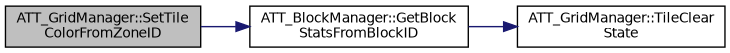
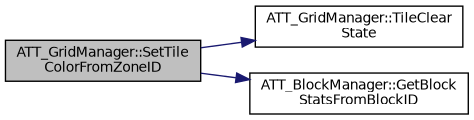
edge "ATT_BlockManager::GetBlock StatsFromBlockID" -> "ATT_GridManager::TileClear State": now "ATT_GridManager::SetTile ColorFromZoneID" -> "ATT_GridManager::TileClear State"
